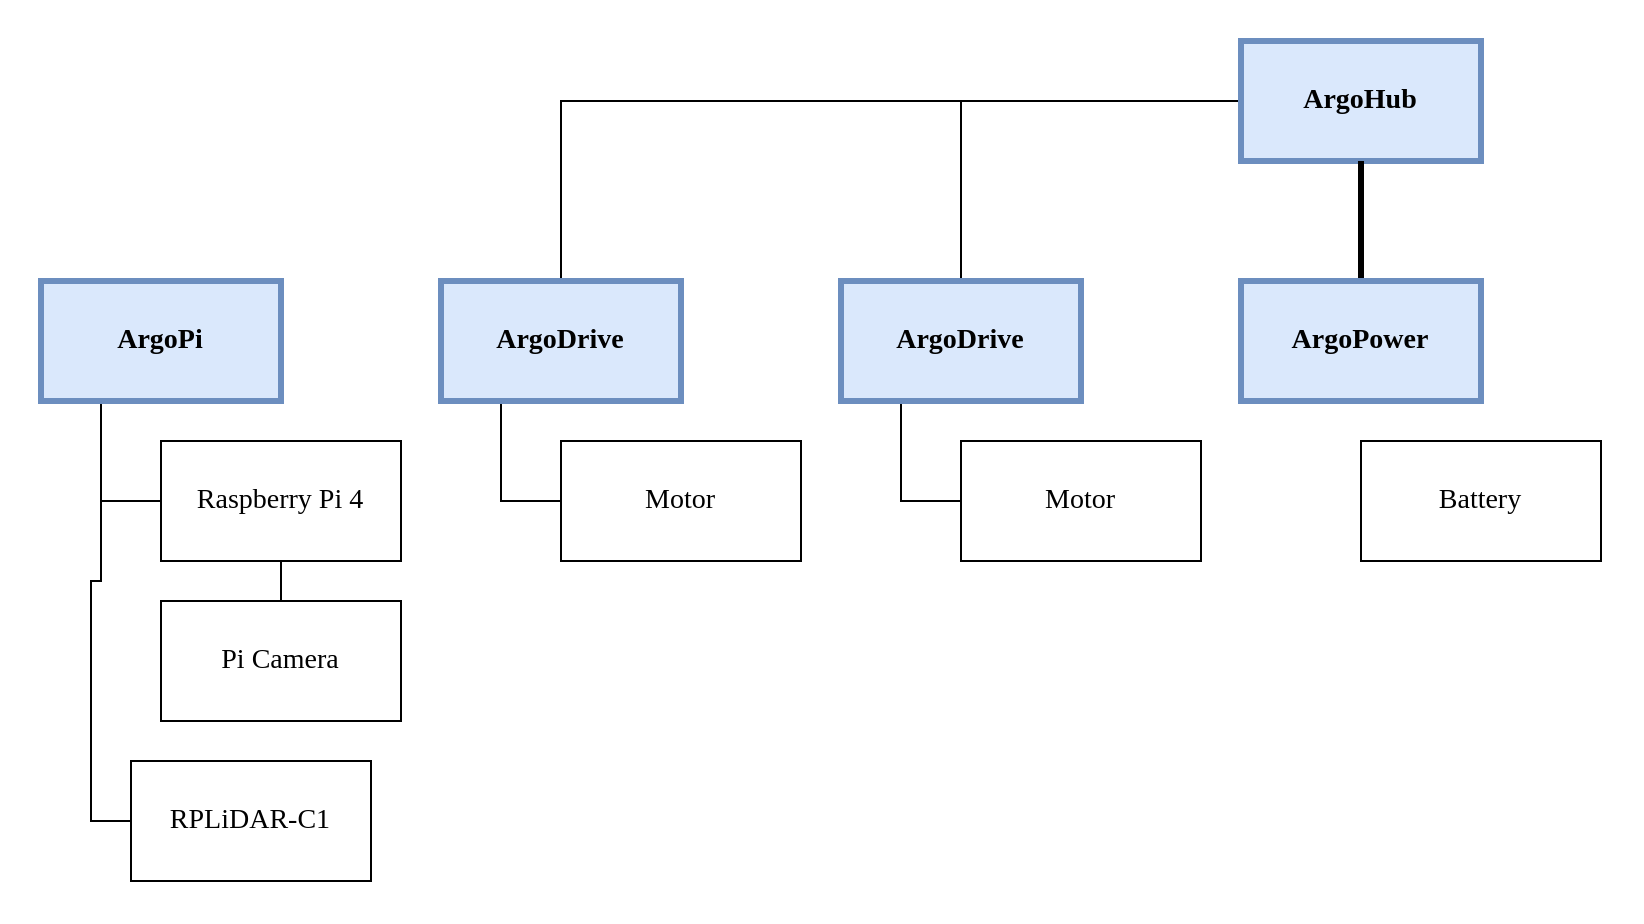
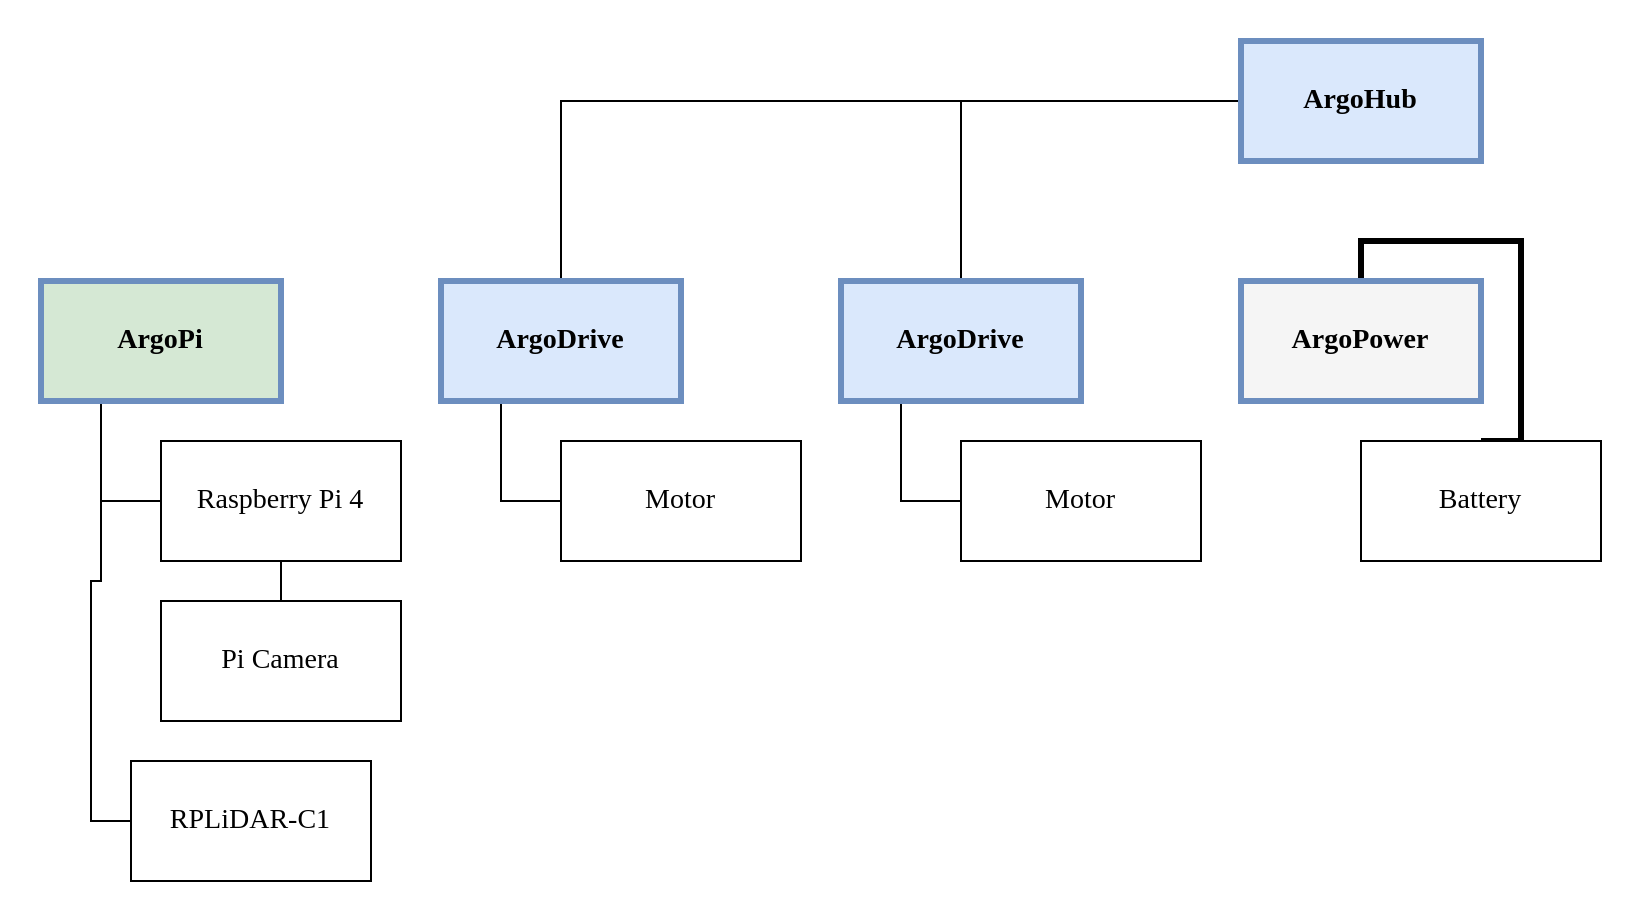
edge "ArgoHub" -- "ArgoPower": now "Battery" -- "ArgoPower"
node "ArgoPi": fillcolor #dae8fc -> #d5e8d4
node "ArgoPower": fillcolor #dae8fc -> #f5f5f5
